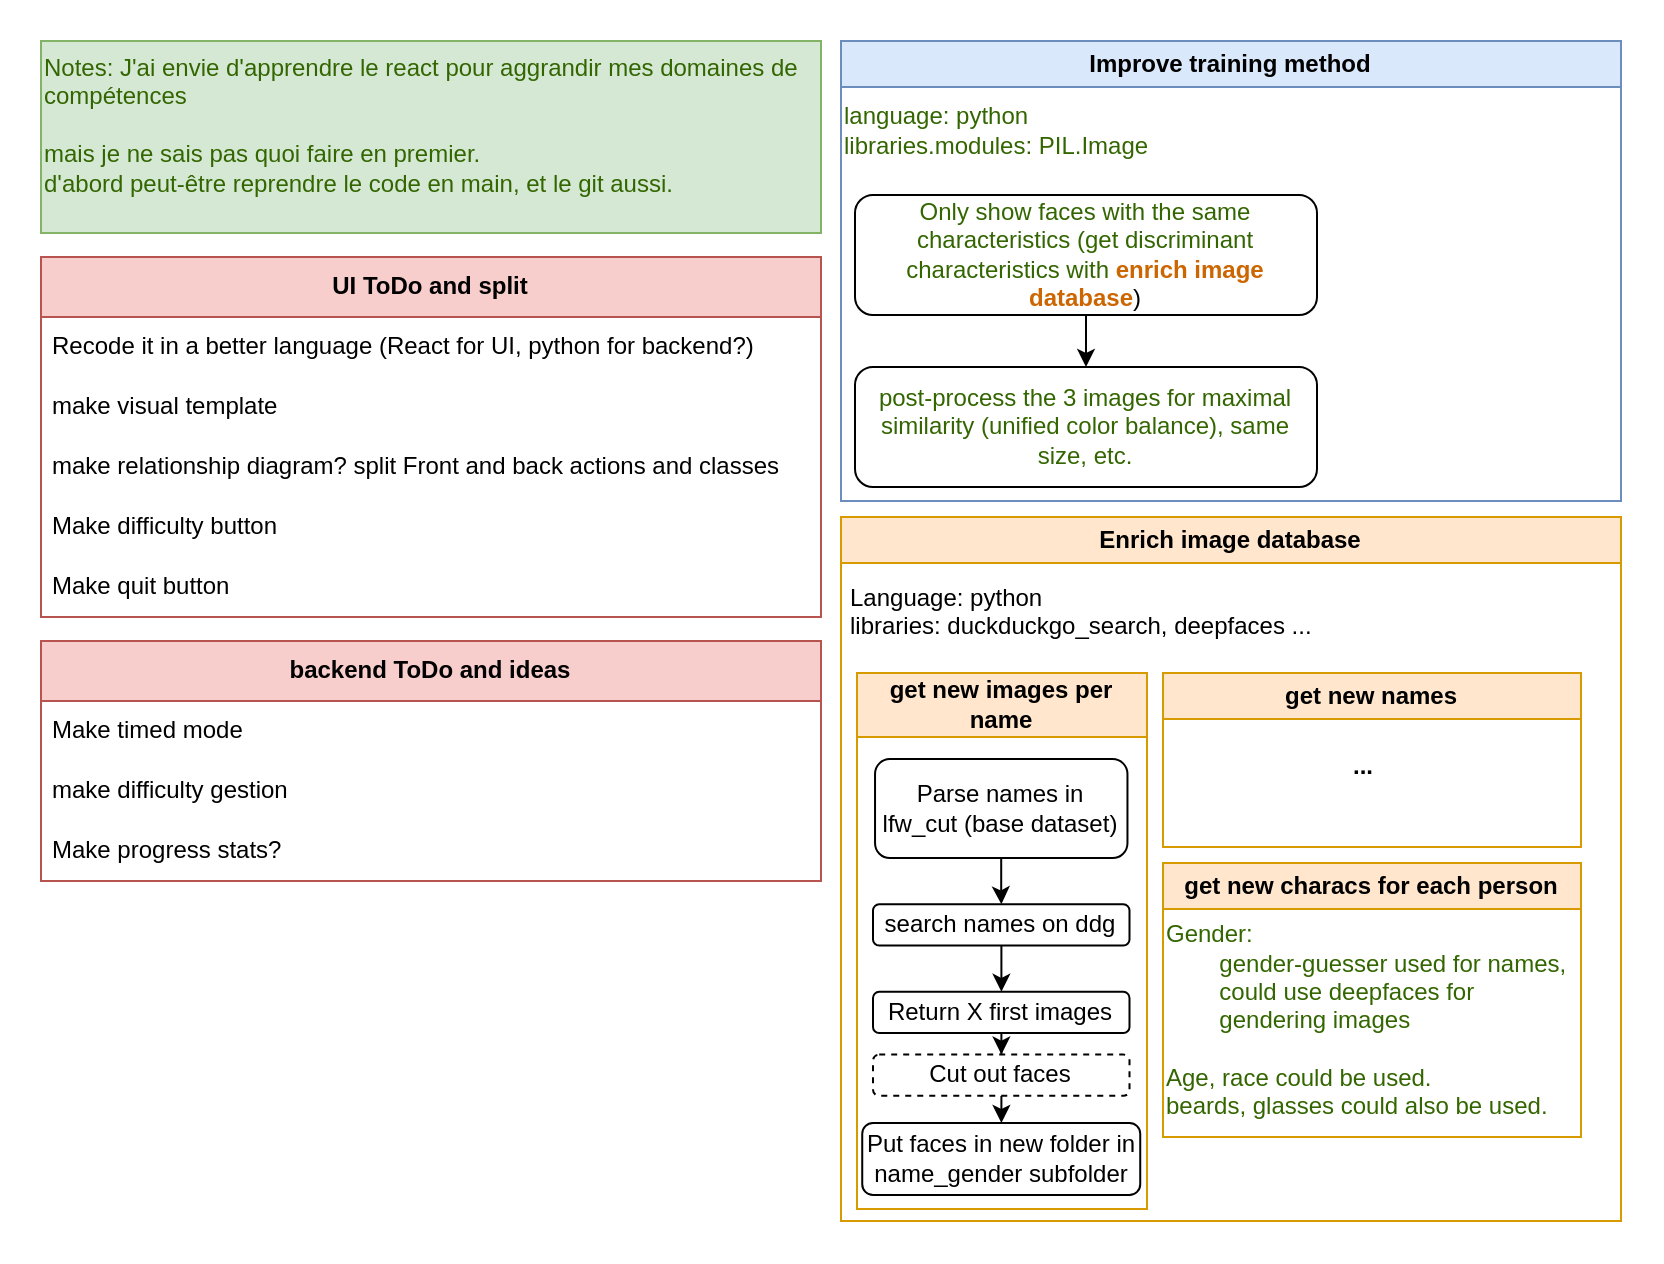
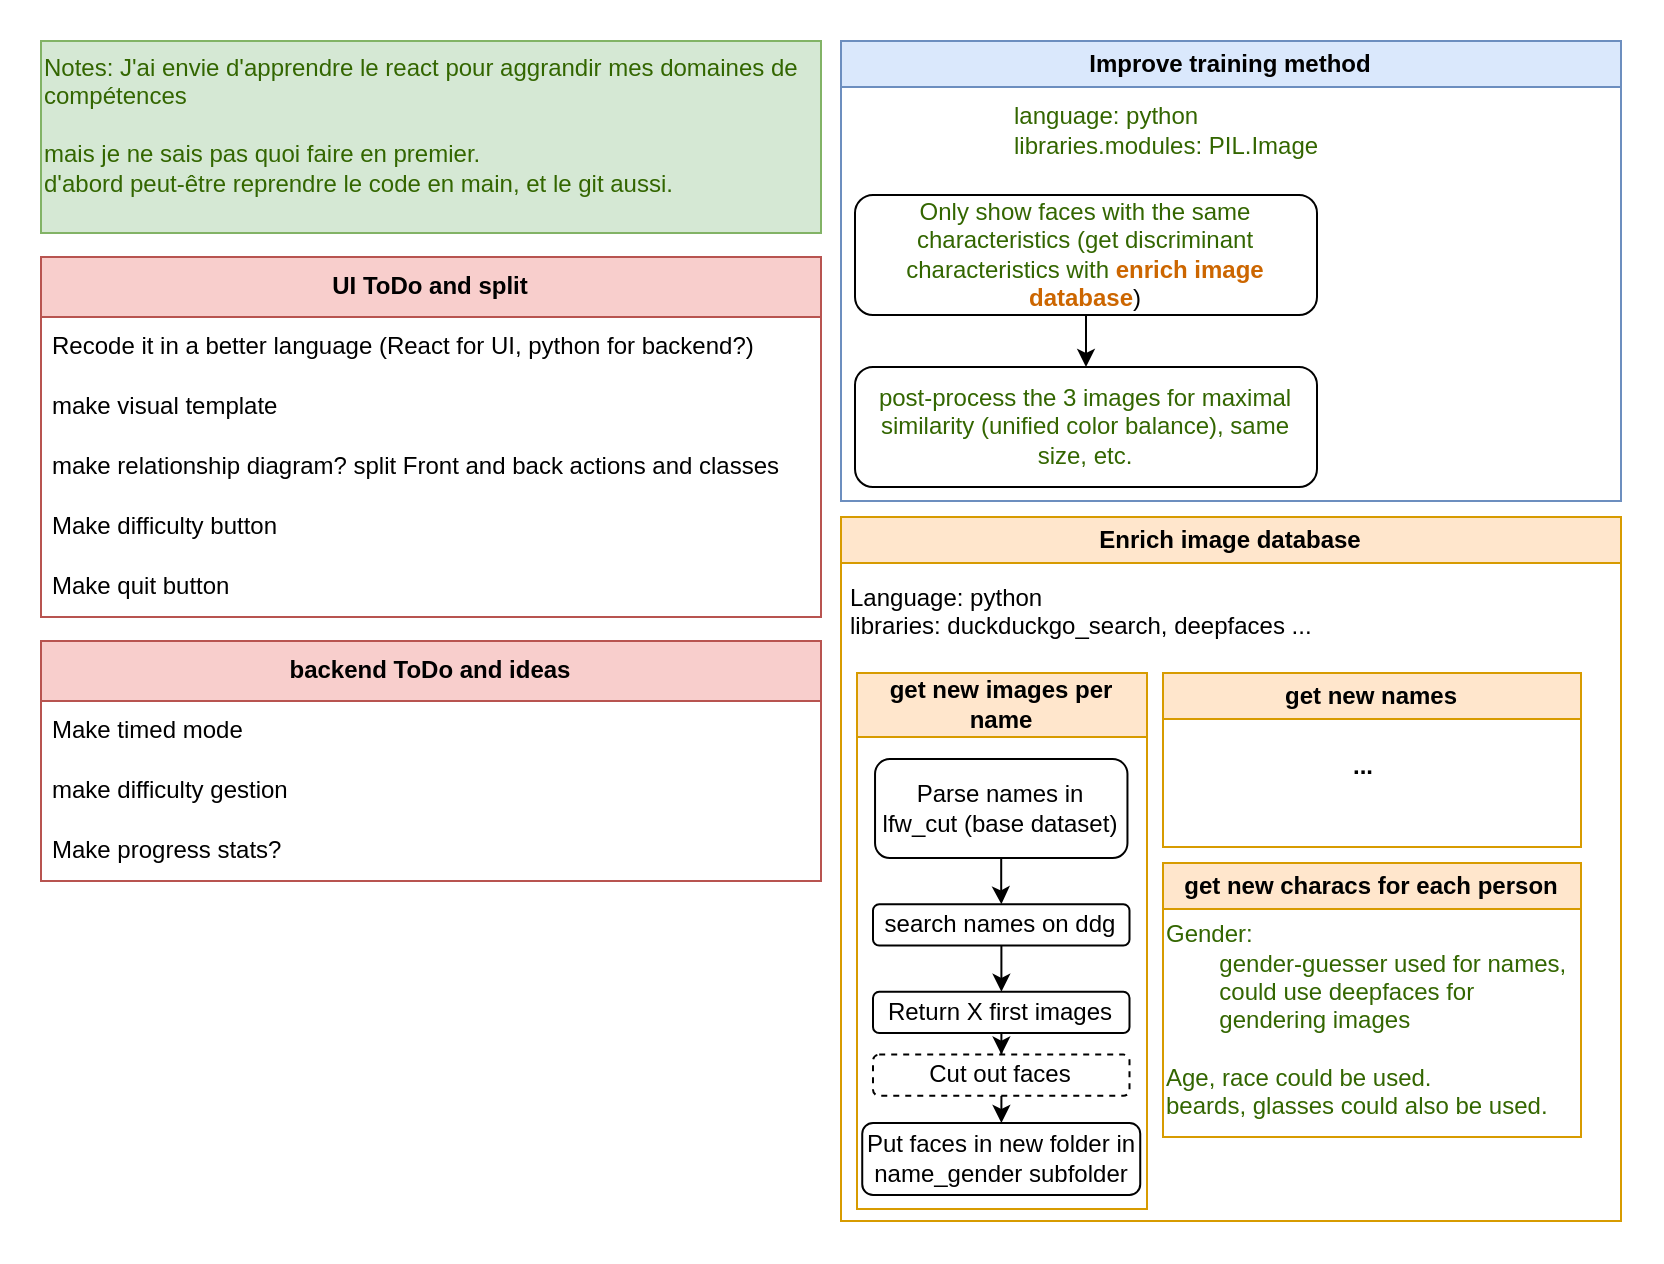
node "language: python libraries.modules: PIL.Image": moved (1014, 130) -> (1184, 130)
